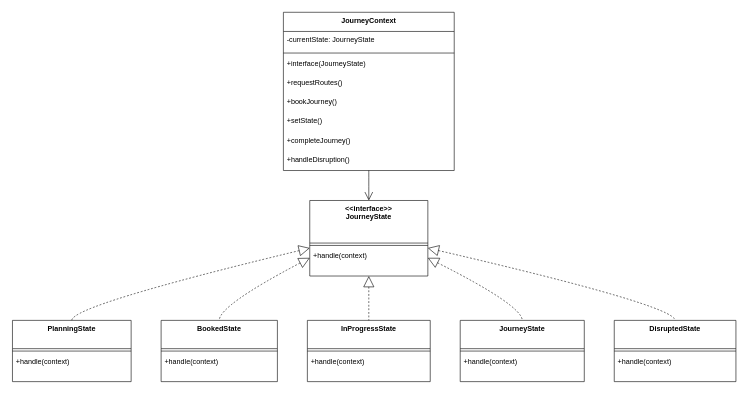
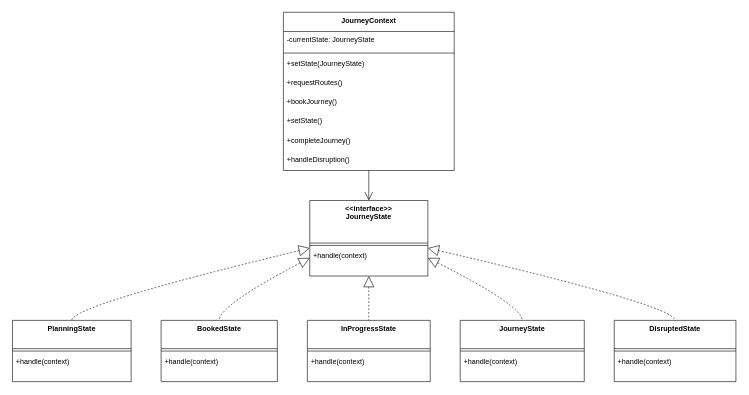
node "+interface(JourneyState)": label "+interface(JourneyState)" -> "+setState(JourneyState)"
